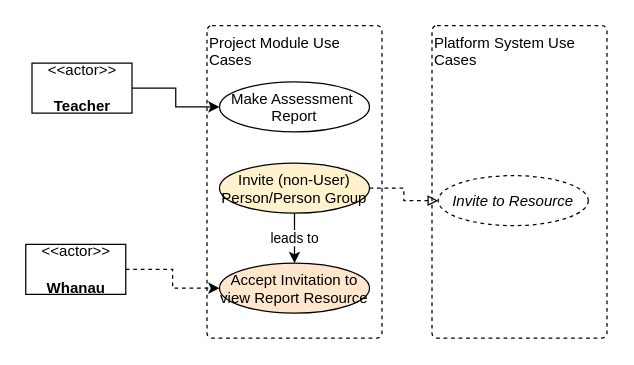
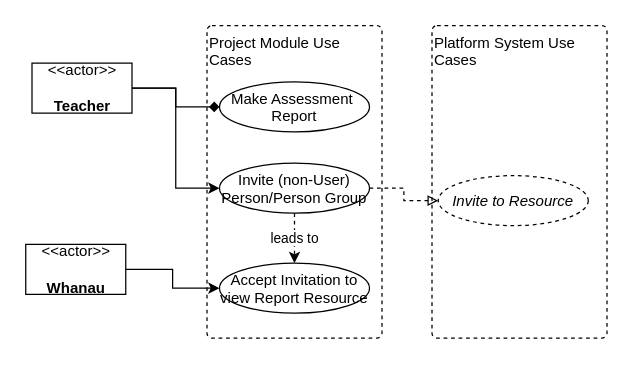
edge "<<actor>> Teacher" -> "Make Assessment Report": arrowhead classic -> diamond
edge "<<actor>> Teacher" -> "Invite (non-User) Person/Person Group": added
node "Invite (non-User) Person/Person Group": fillcolor #fff2cc -> #ffffff
edge "Invite (non-User) Person/Person Group" -> "Accept Invitation to view Report Resource": style solid -> dashed
edge "<<actor>> Whanau" -> "Accept Invitation to view Report Resource": style dashed -> solid
node "Accept Invitation to view Report Resource": fillcolor #ffe6cc -> #ffffff
